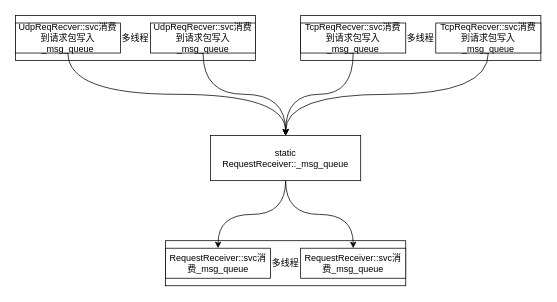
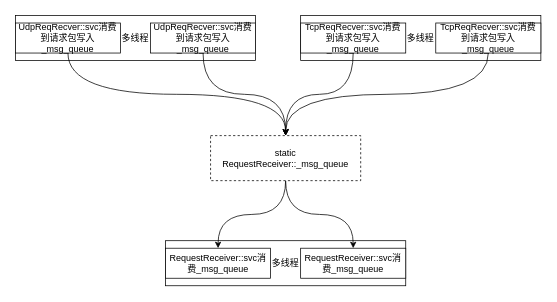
node "static RequestReceiver::_msg_queue": style solid -> dashed
